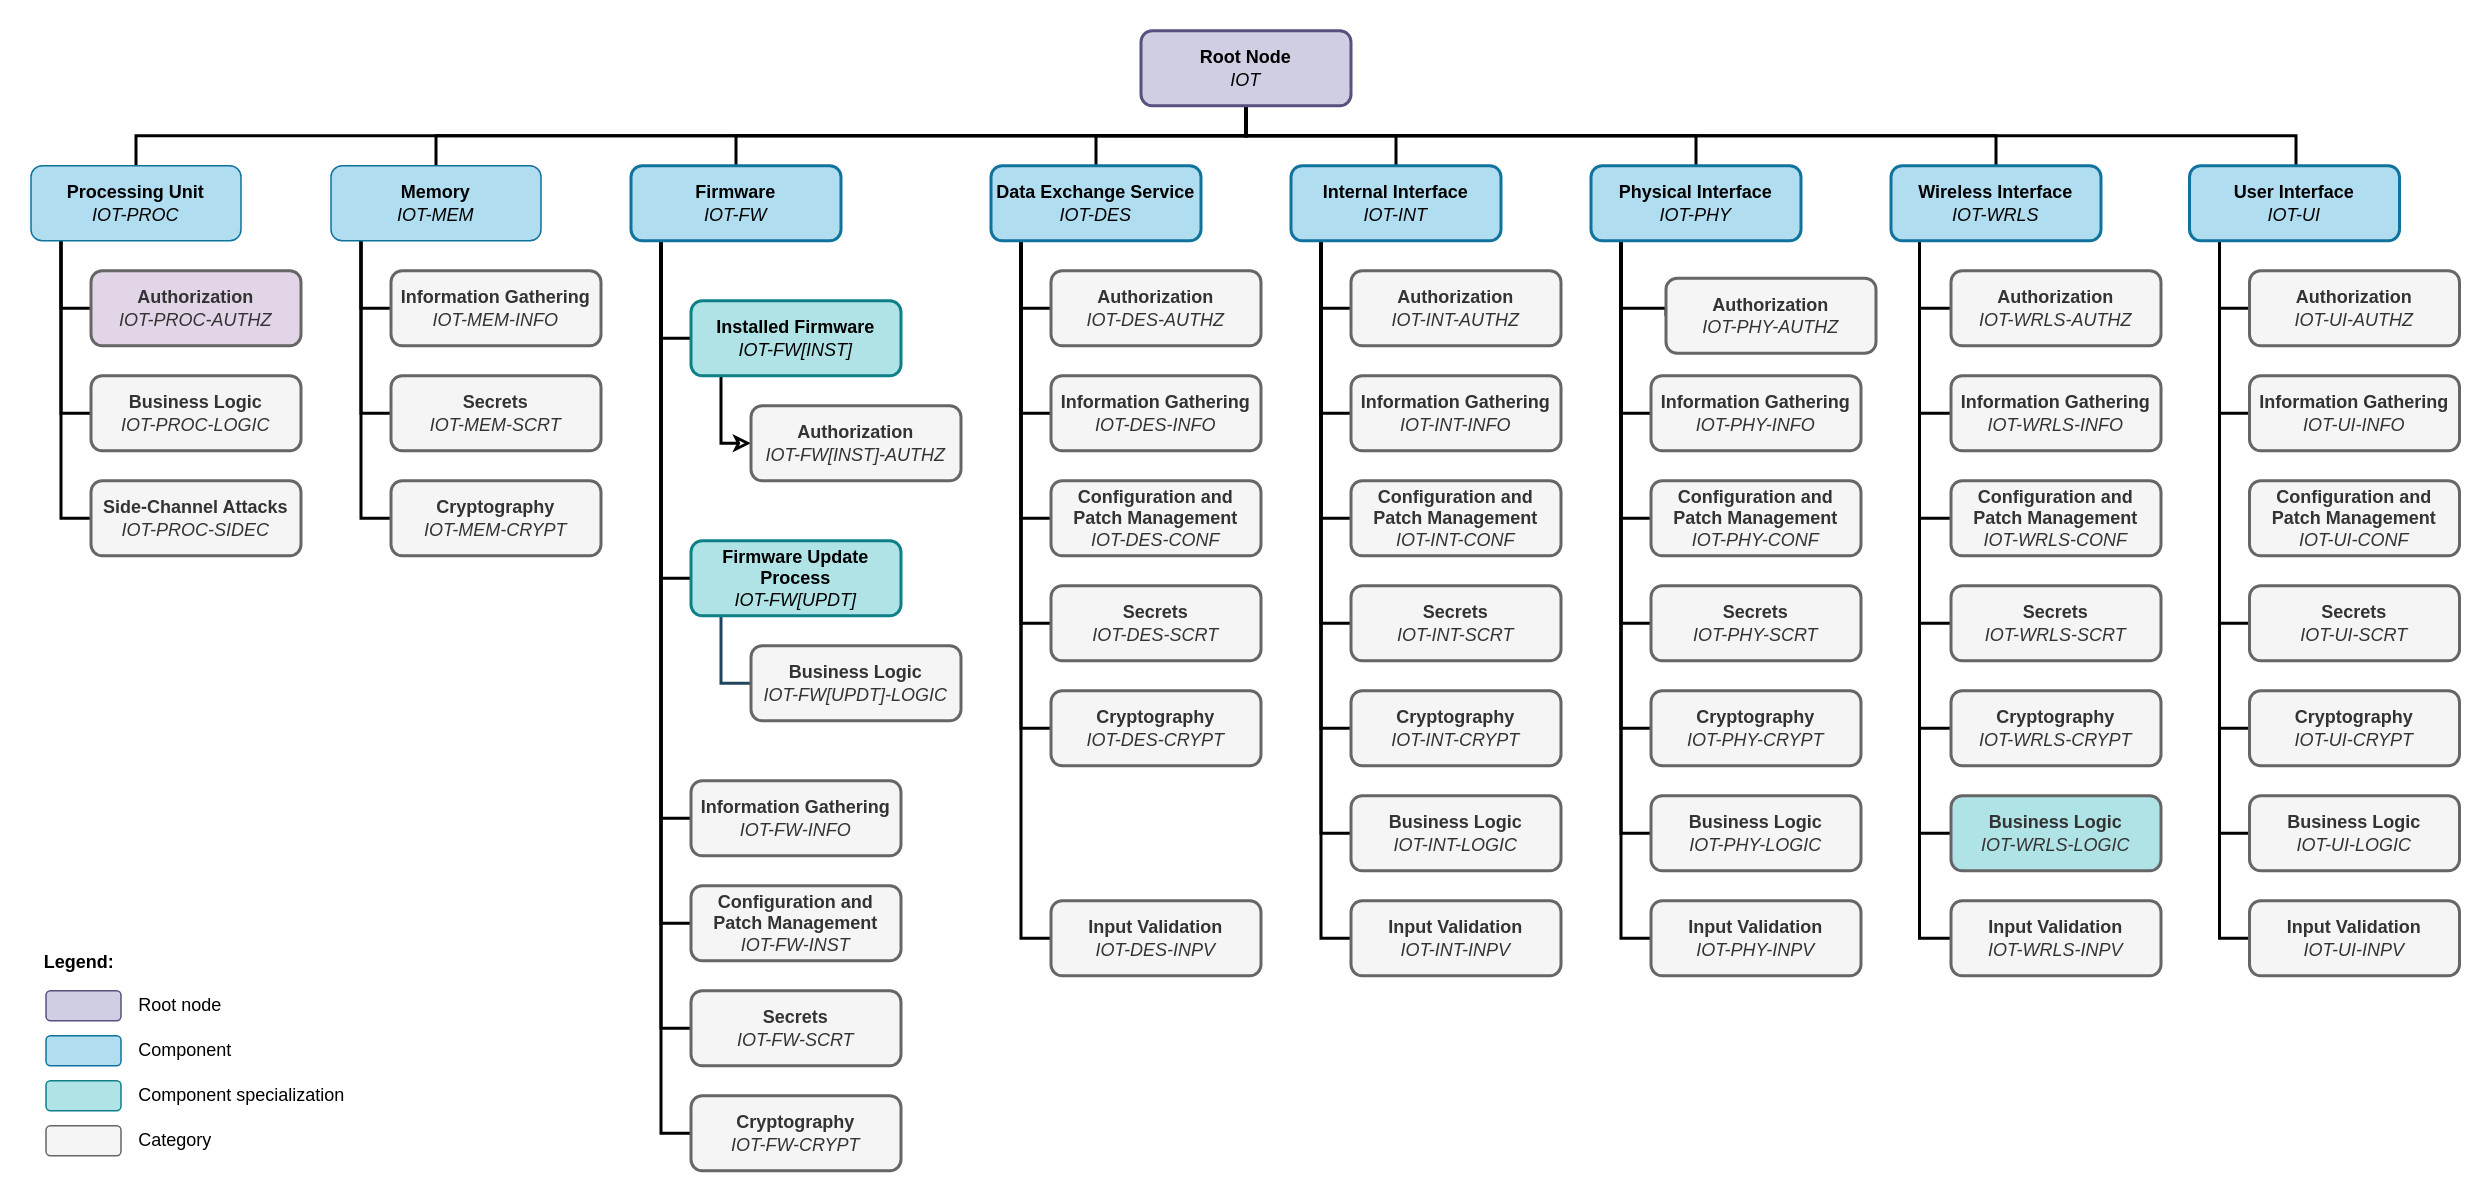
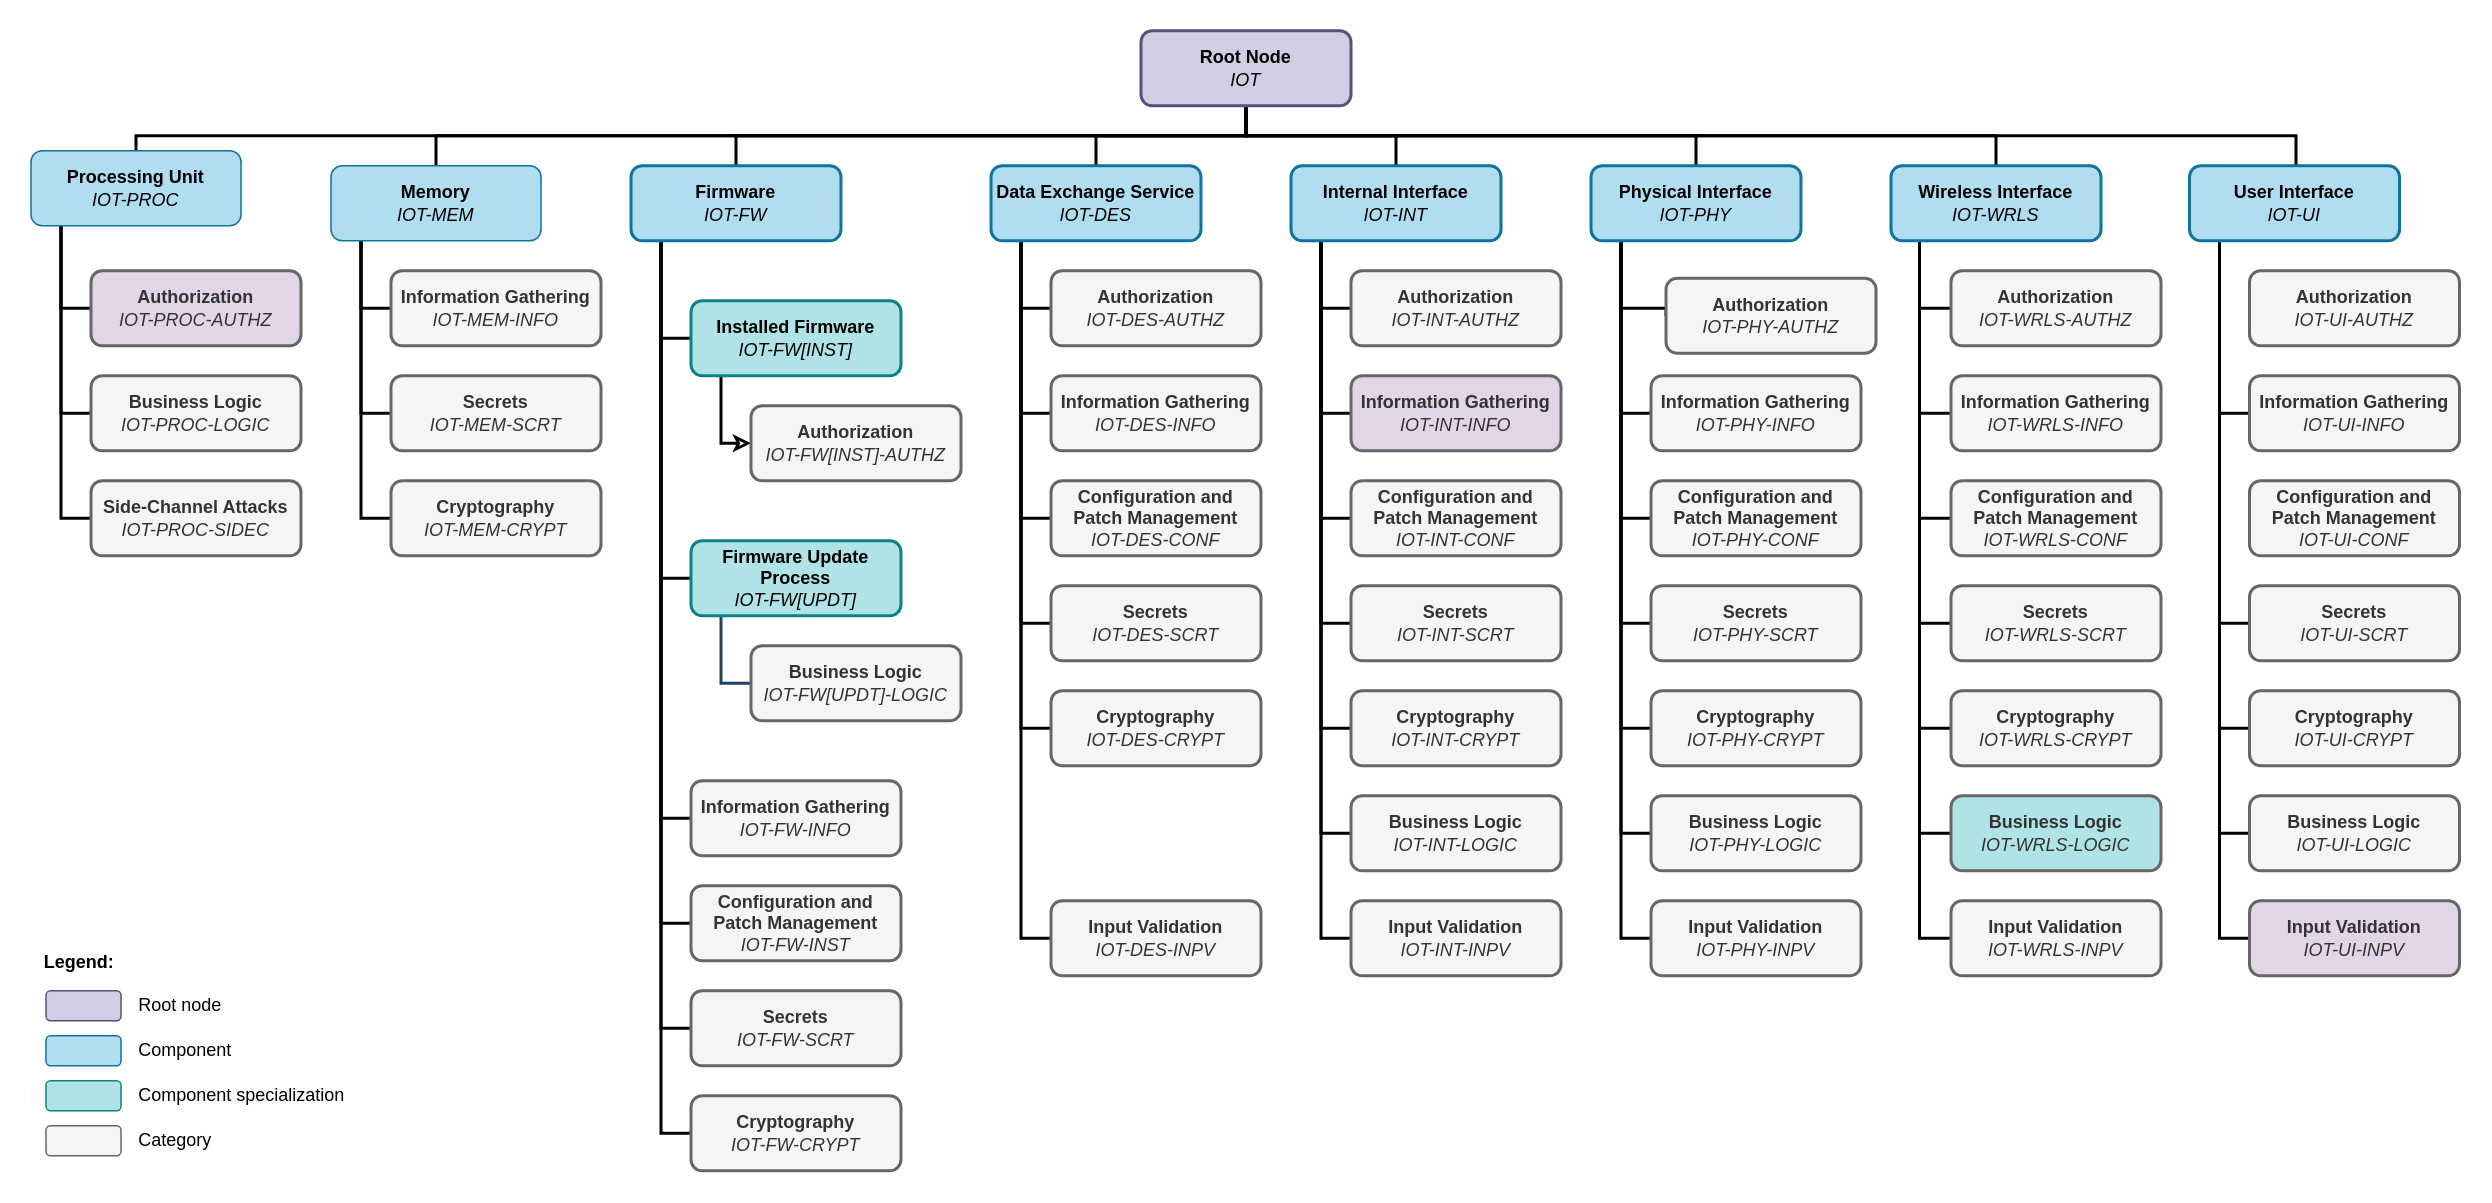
node "Processing Unit IOT-PROC": moved (136, 203) -> (136, 188)
edge "User Interface IOT-UI" -- "Authorization IOT-UI-AUTHZ": removed
node "Information Gathering IOT-INT-INFO": fillcolor #f5f5f5 -> #e1d5e7
node "Input Validation IOT-UI-INPV": fillcolor #f5f5f5 -> #e1d5e7
